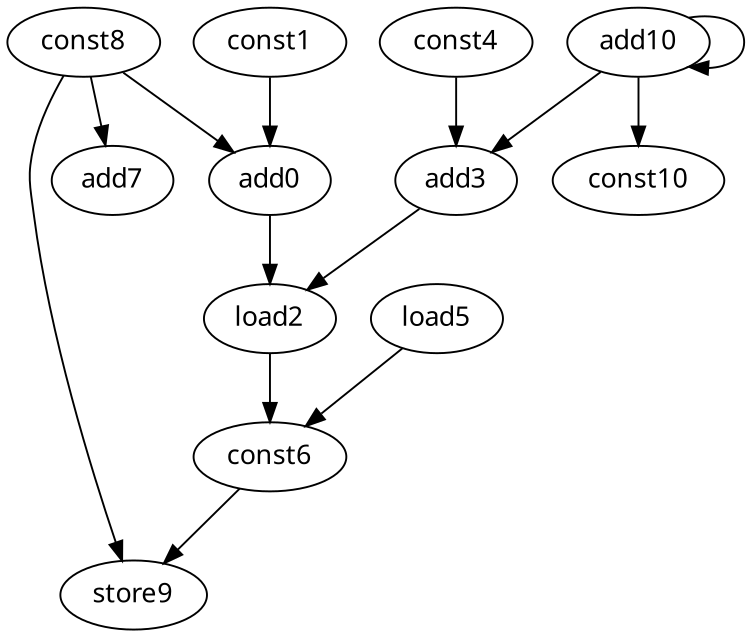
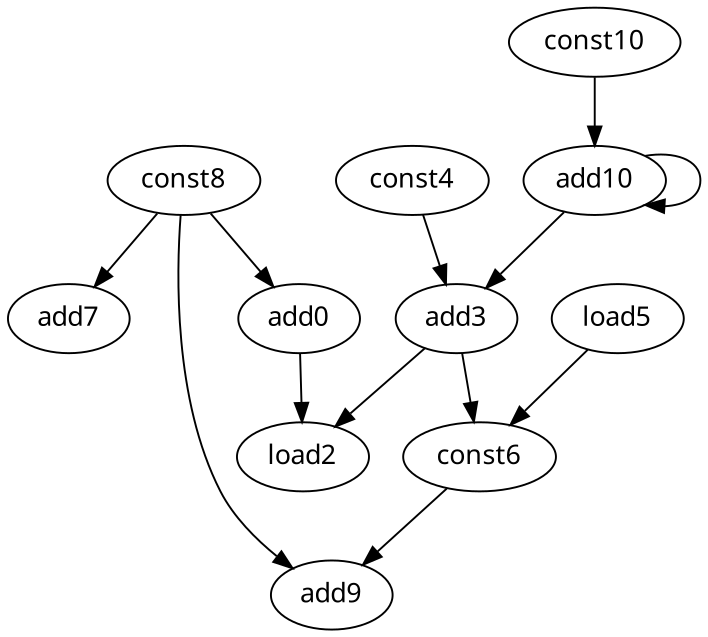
node "const1": removed
edge "add10" -> "const10": reversed
edge "load2" -> "const6": now "add3" -> "const6"
node "store9": label "store9" -> "add9"
